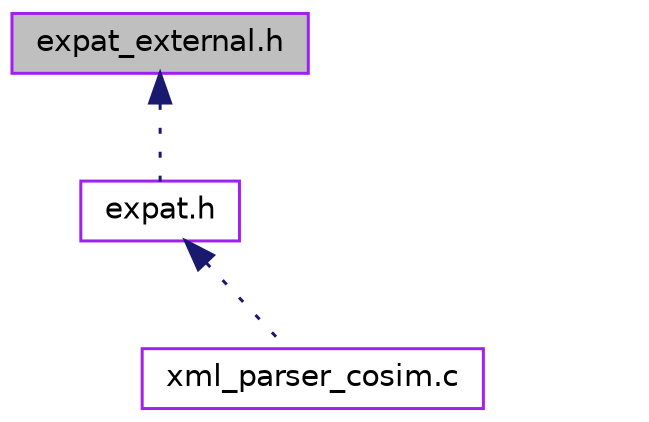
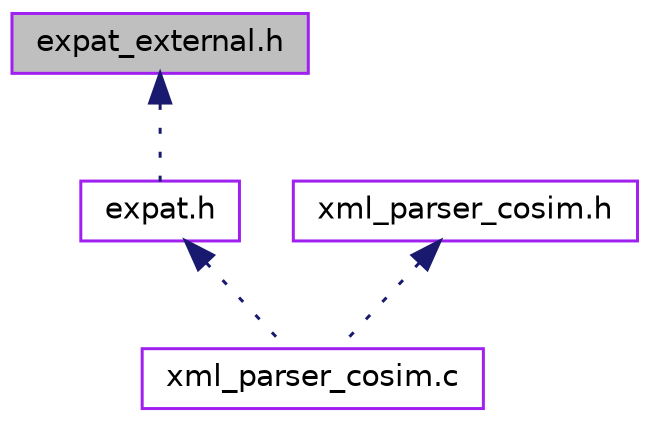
node "xml_parser_cosim.h": added
